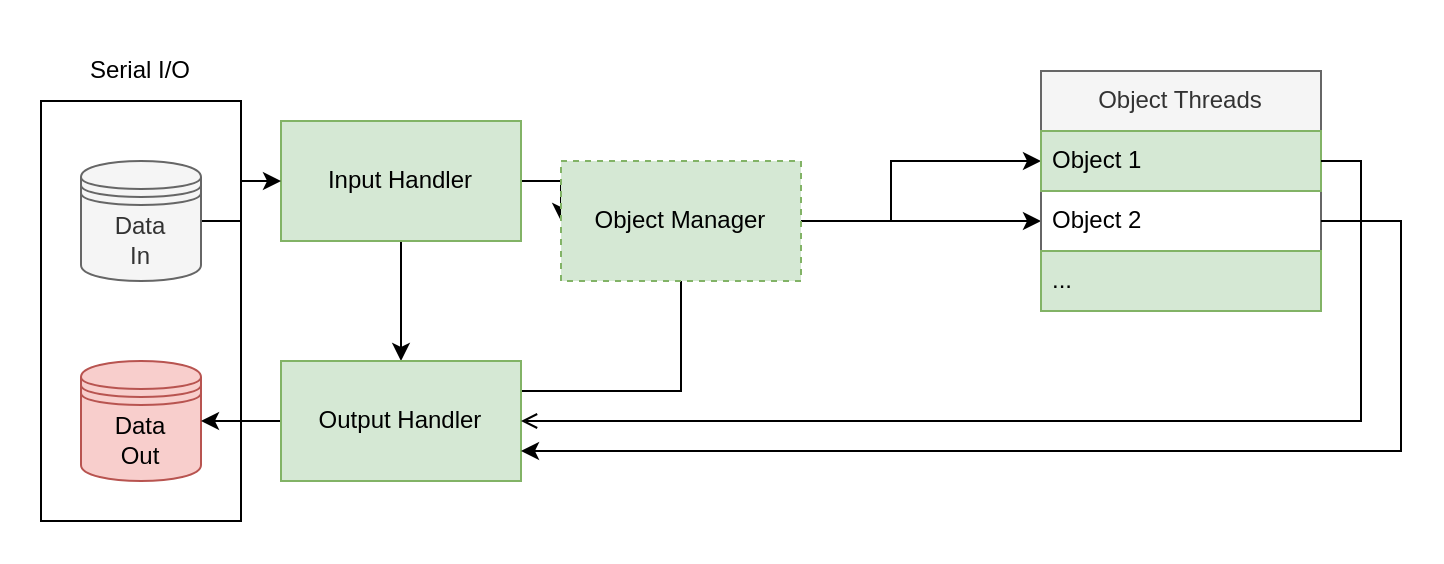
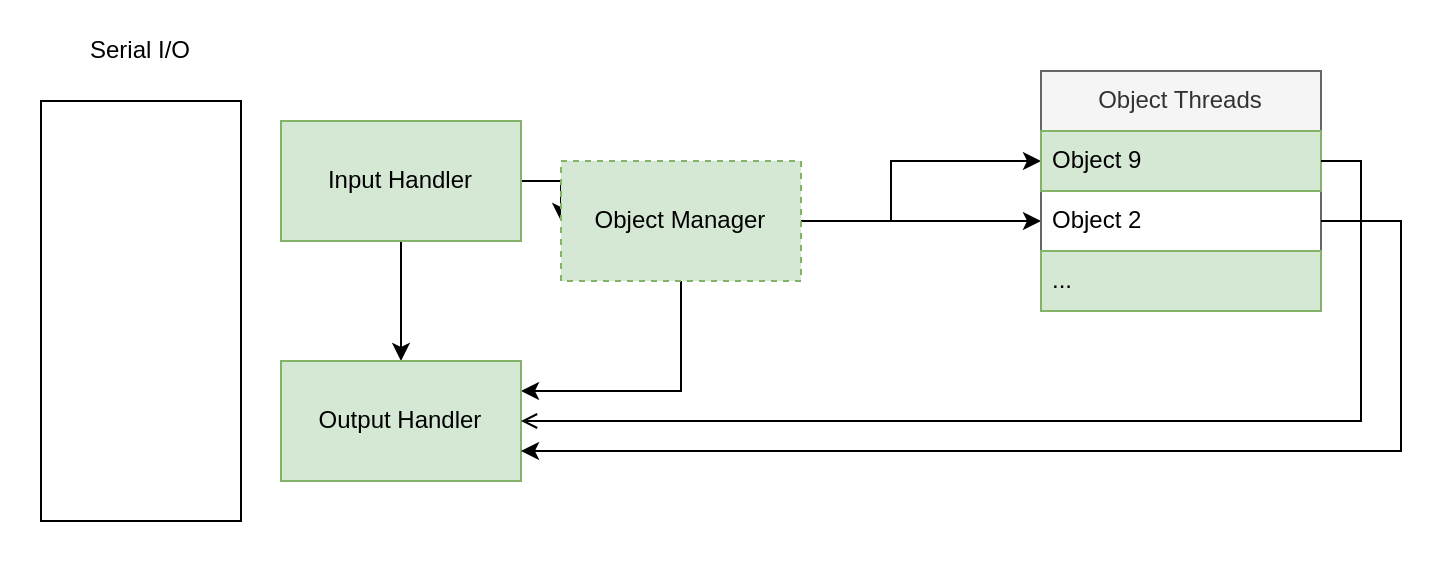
node "Serial I/O": moved (141, 71) -> (141, 51)
node "Object 1": label "Object 1" -> "Object 9"
node "Data In": removed
edge "Data In" -> "Input Handler": removed
edge "Object Manager" -- "Output Handler": arrowhead none -> classic
node "Data Out": removed
edge "Output Handler" -> "Data Out": removed
